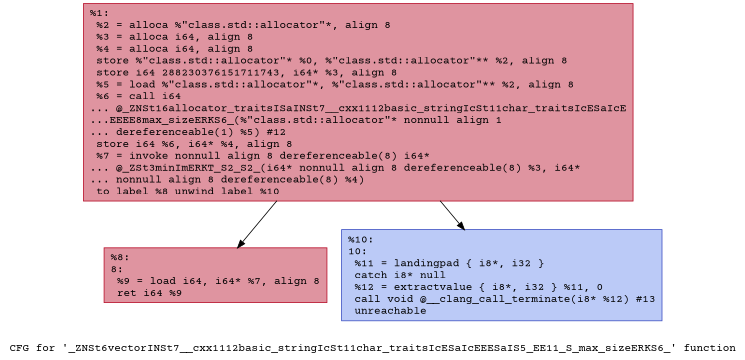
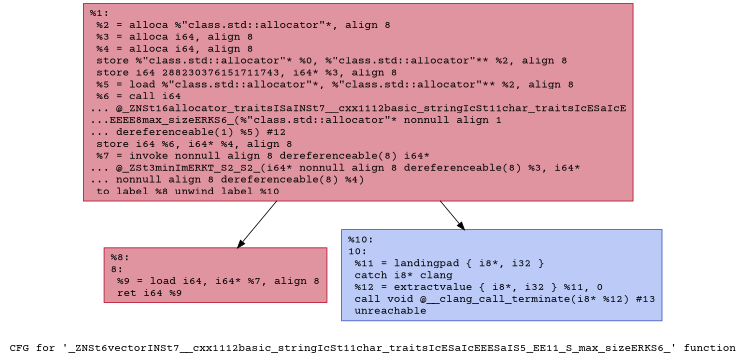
node "%10:": text "catch i8* null" -> "catch i8* clang"
